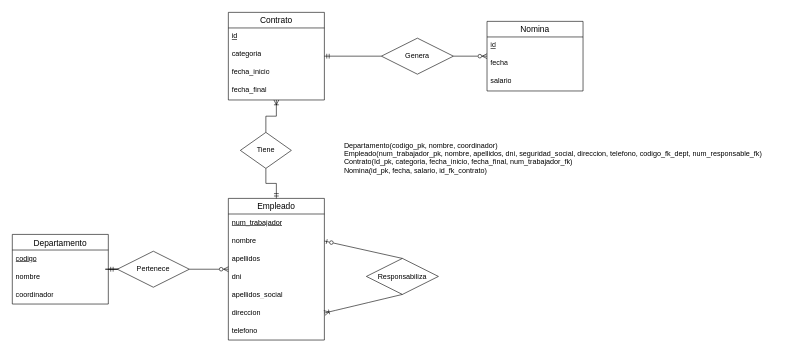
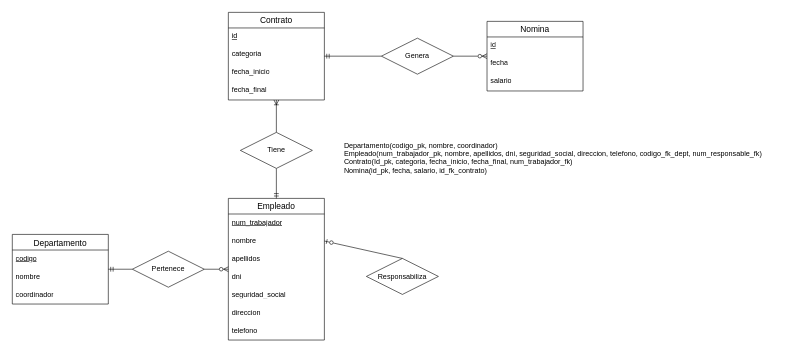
node "Tiene": size 51x36 -> 72x36
node "Pertenece": moved (153, 269) -> (168, 269)
node "apellidos_social": label "apellidos_social" -> "seguridad_social"
edge "Responsabiliza" -> "direccion": removed
